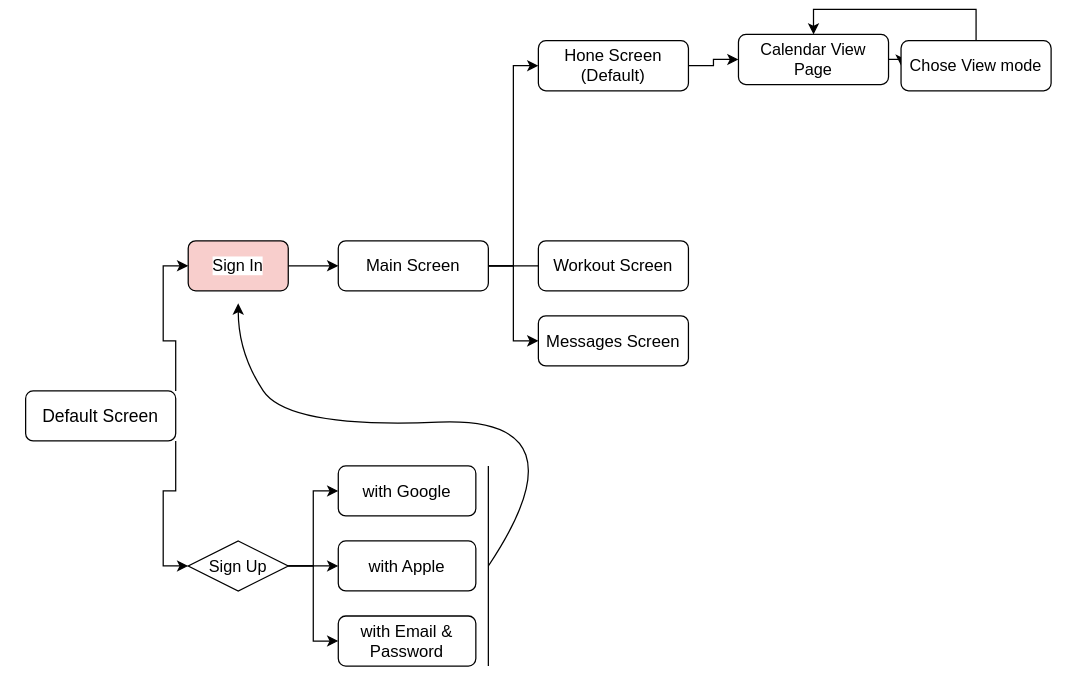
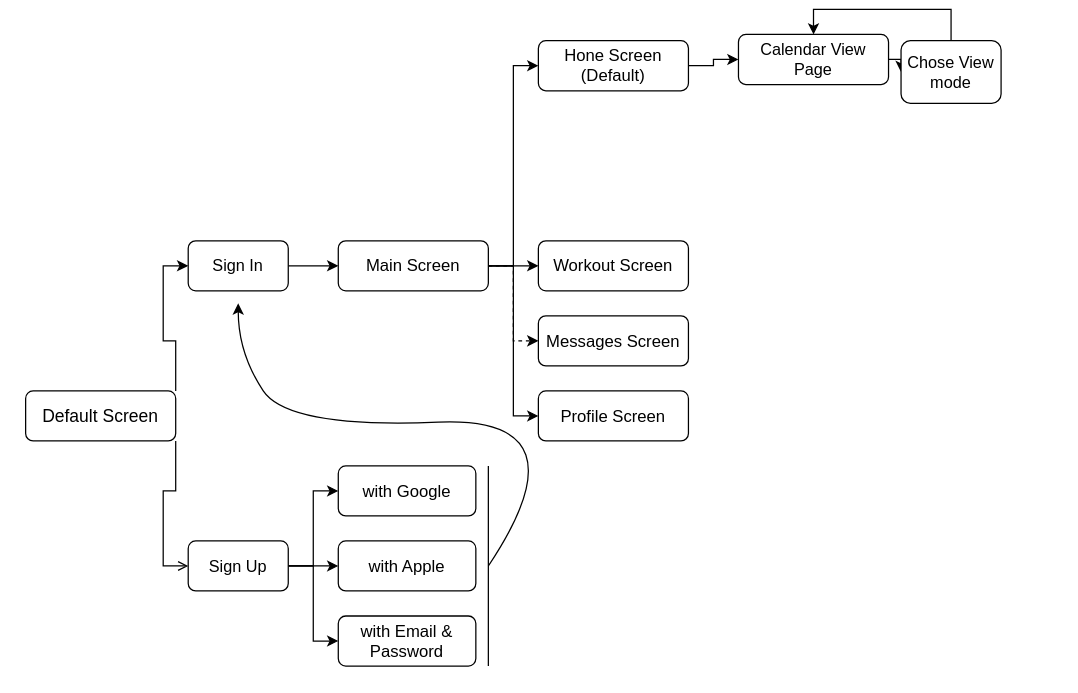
node "Chose View mode": size 150x50 -> 100x63
node "Sign In": fillcolor #f8cecc -> #ffffff
edge "Main Screen" -- "Workout Screen": arrowhead none -> classic
edge "Main Screen" -> "Messages Screen": style solid -> dashed
edge "Main Screen" -> "Profile Screen": added
node "Profile Screen": added
edge "Default Screen" -> "Sign Up": arrowhead classic -> open
node "Sign Up": shape diamond -> rounded rectangle
